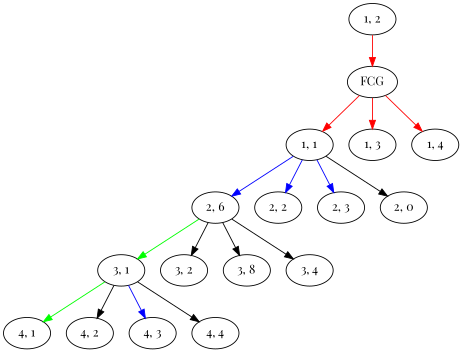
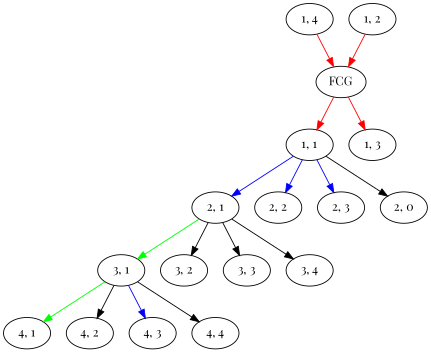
edge "FCG" -> "1, 4": reversed
node "2, 6": label "2, 6" -> "2, 1"
node "3, 8": label "3, 8" -> "3, 3"
